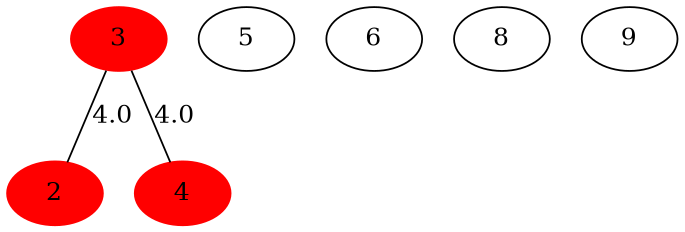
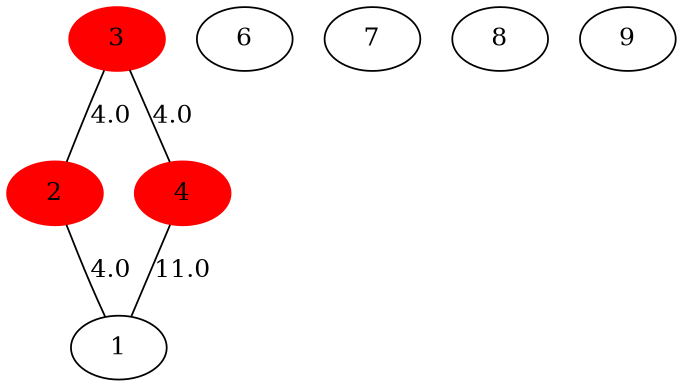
node "5": removed
node "7": added
node "1": added
